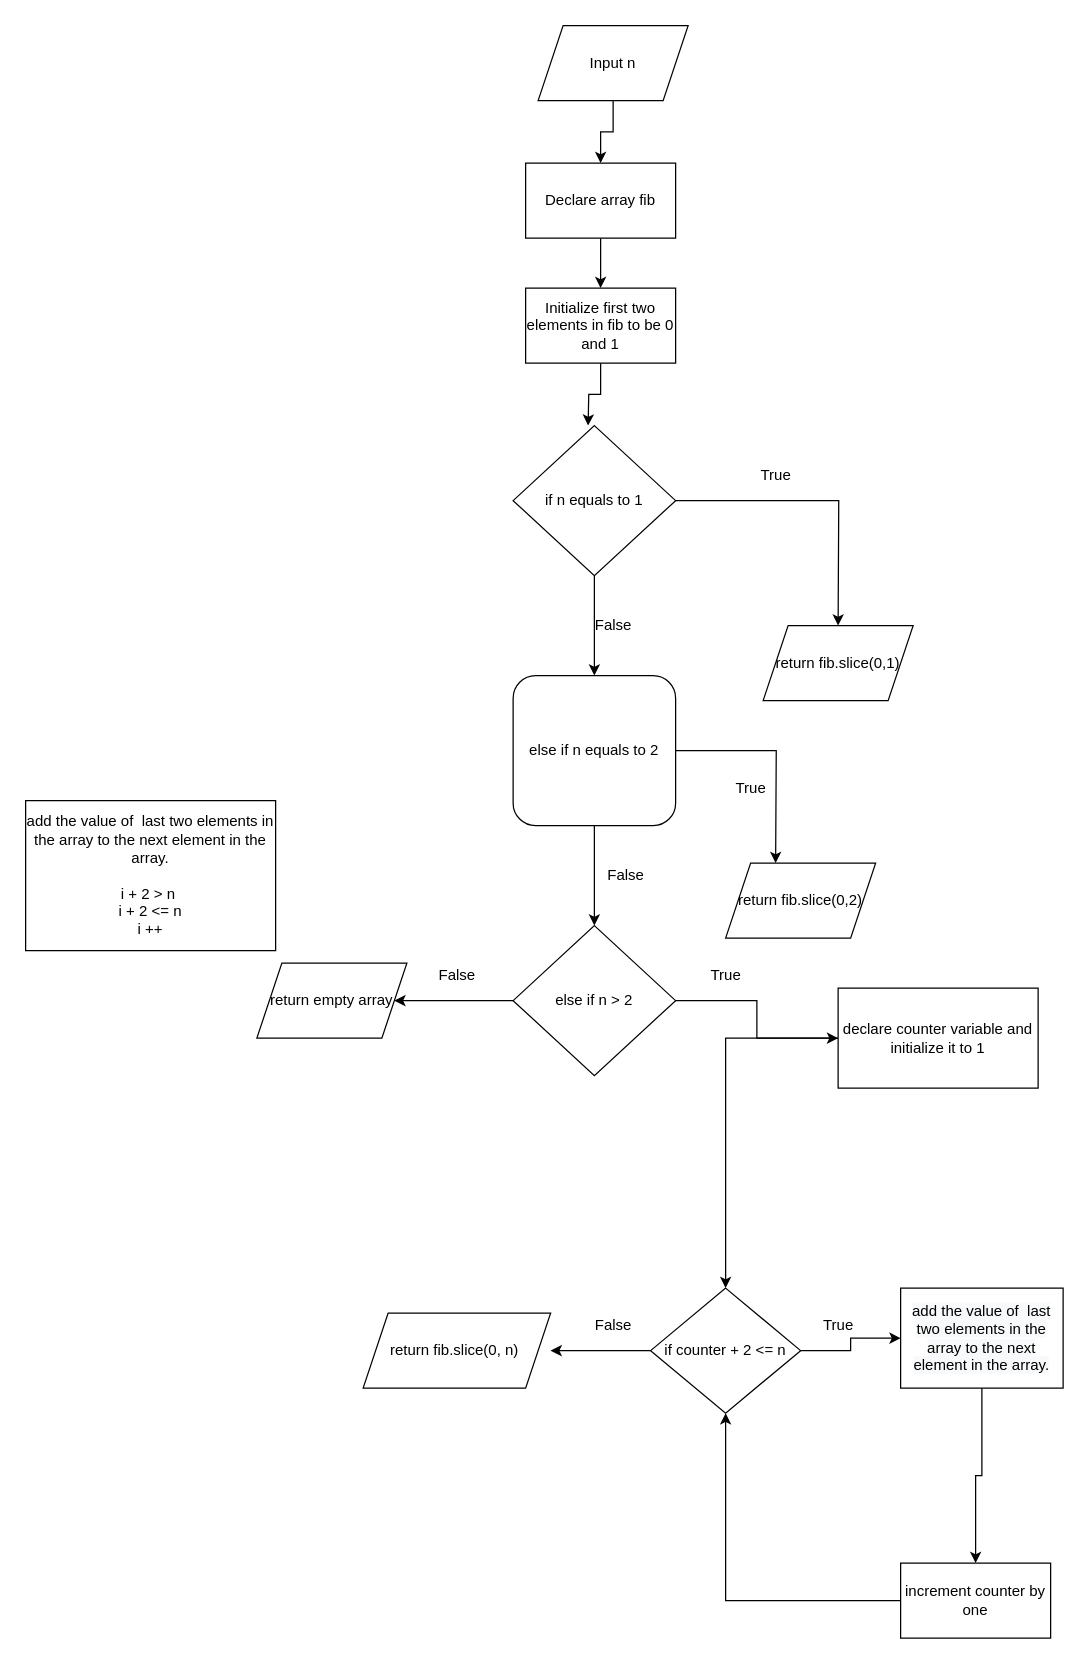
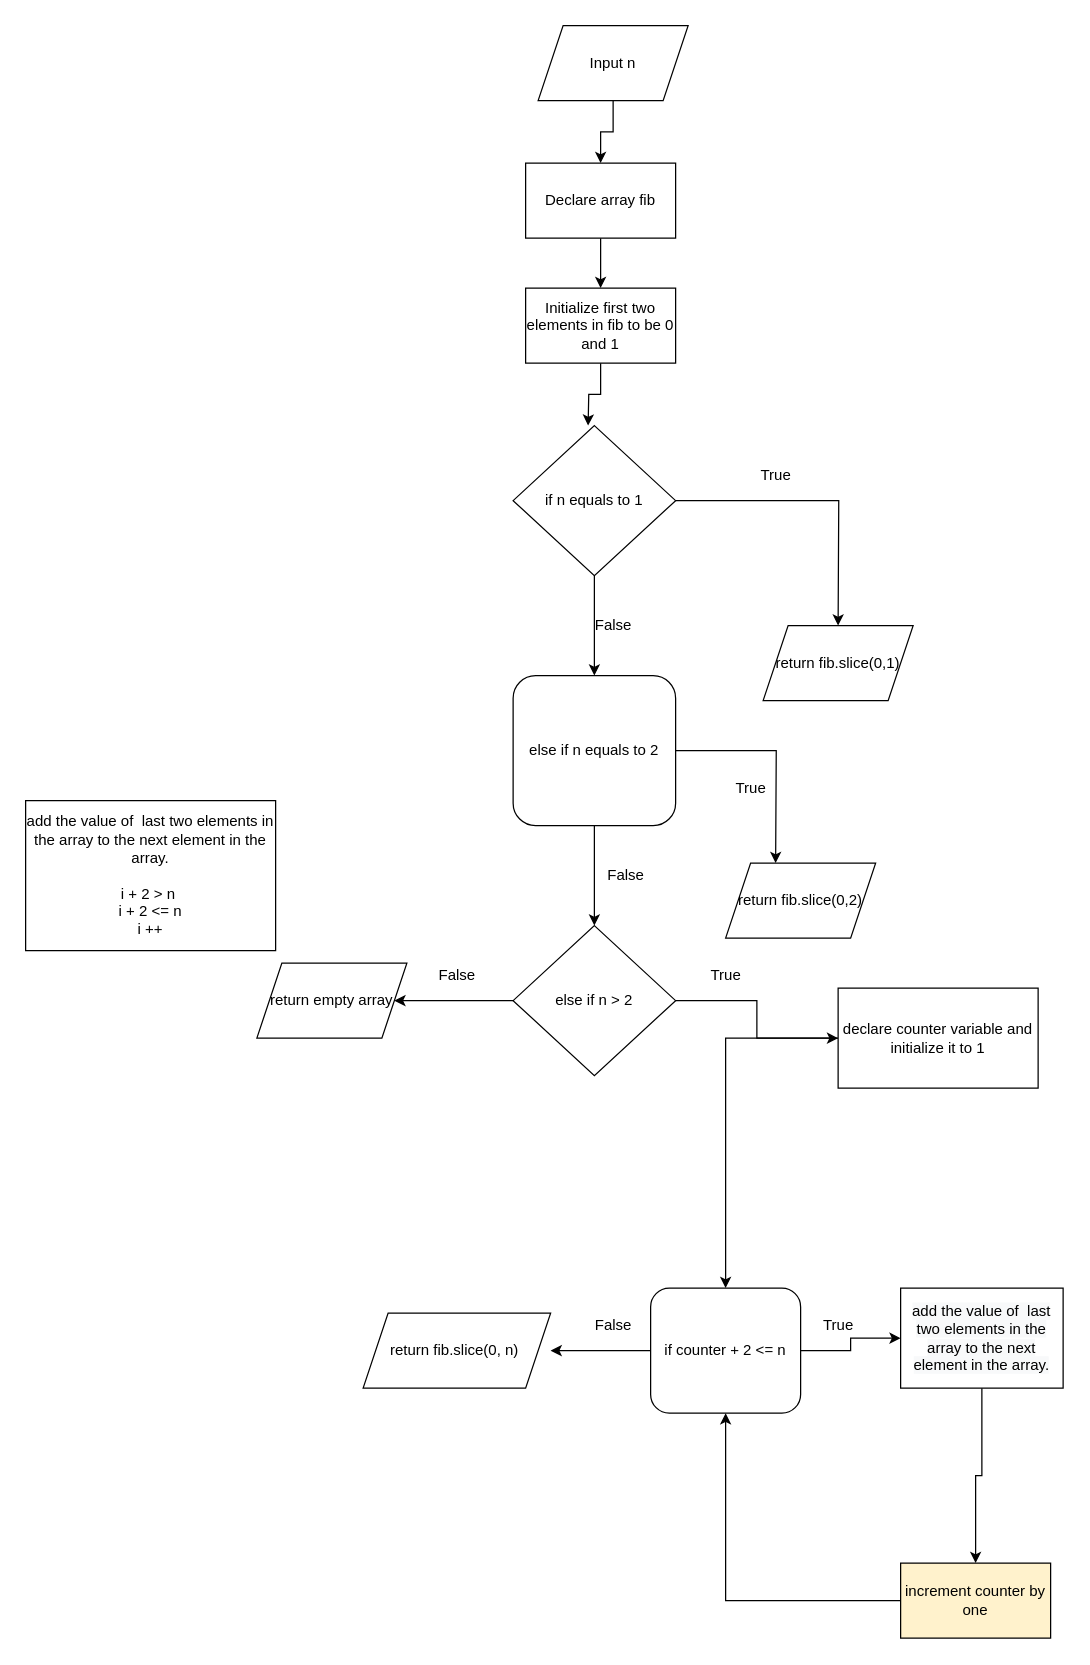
node "if counter + 2 <= n": shape diamond -> rounded rectangle
node "increment counter by one": fillcolor #ffffff -> #fff2cc
